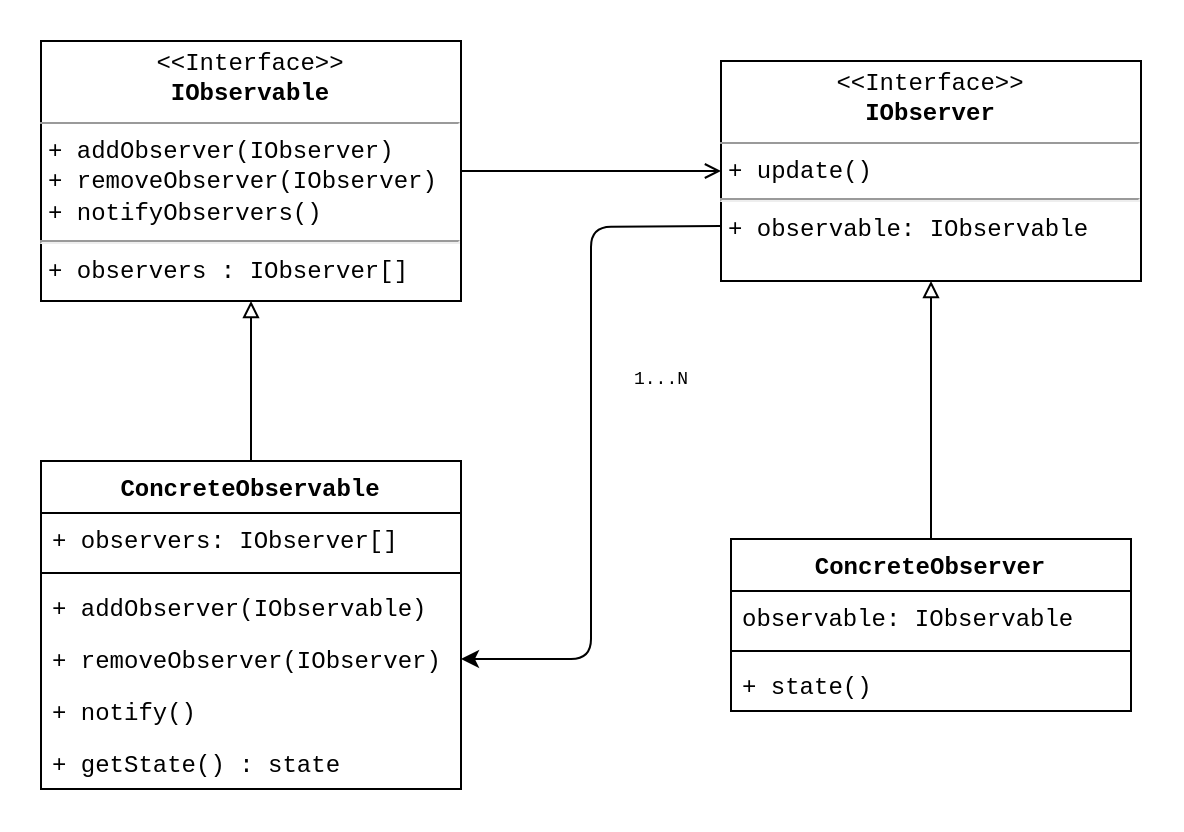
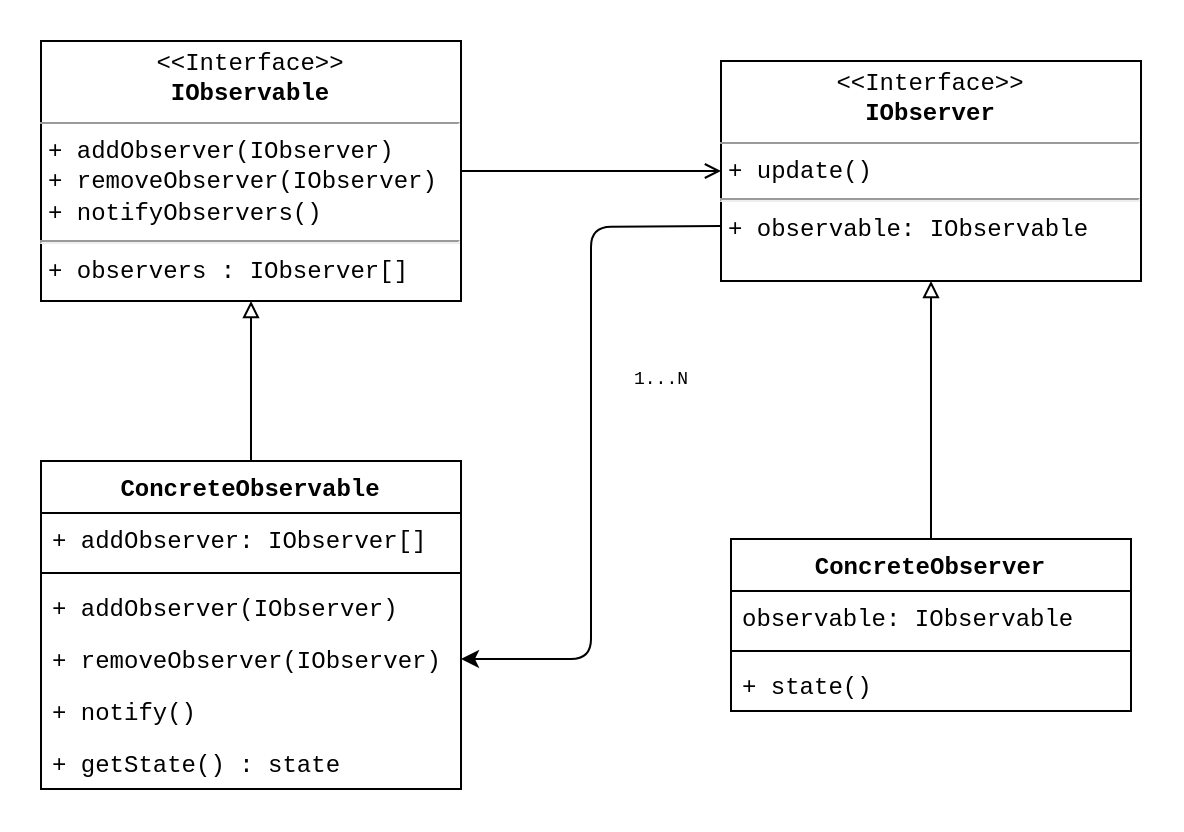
node "+ observers: IObserver[]": label "+ observers: IObserver[]" -> "+ addObserver: IObserver[]"
node "+ addObserver(IObservable)": label "+ addObserver(IObservable)" -> "+ addObserver(IObserver)"
